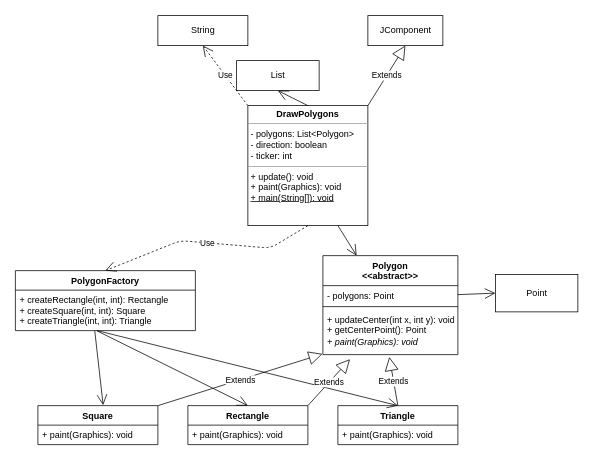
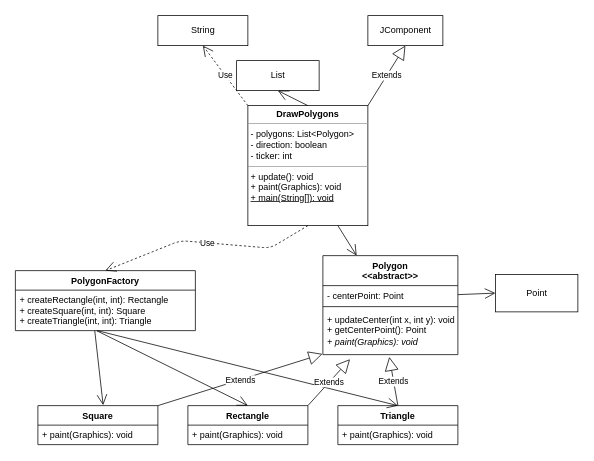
node "- polygons: Point": label "- polygons: Point" -> "- centerPoint: Point"
